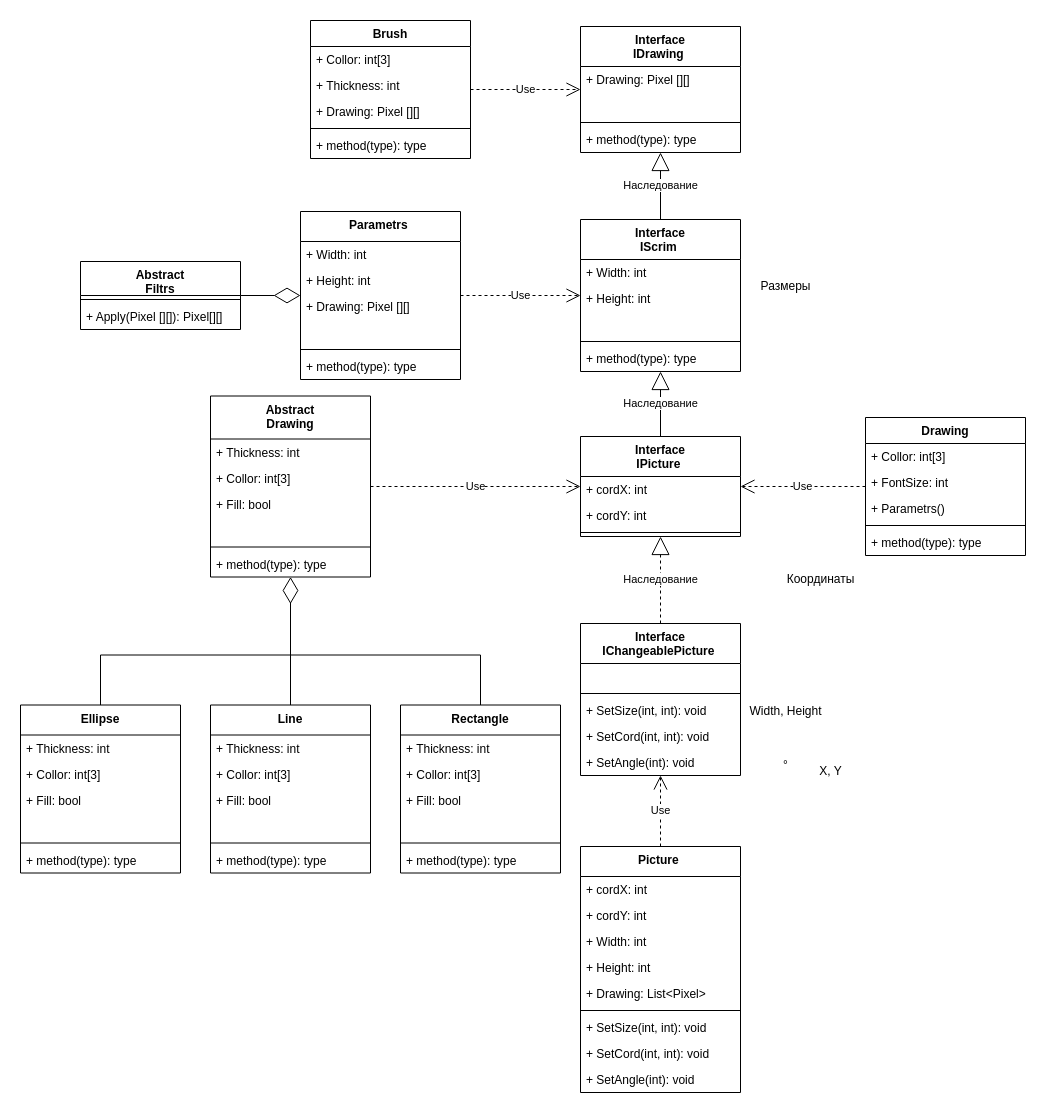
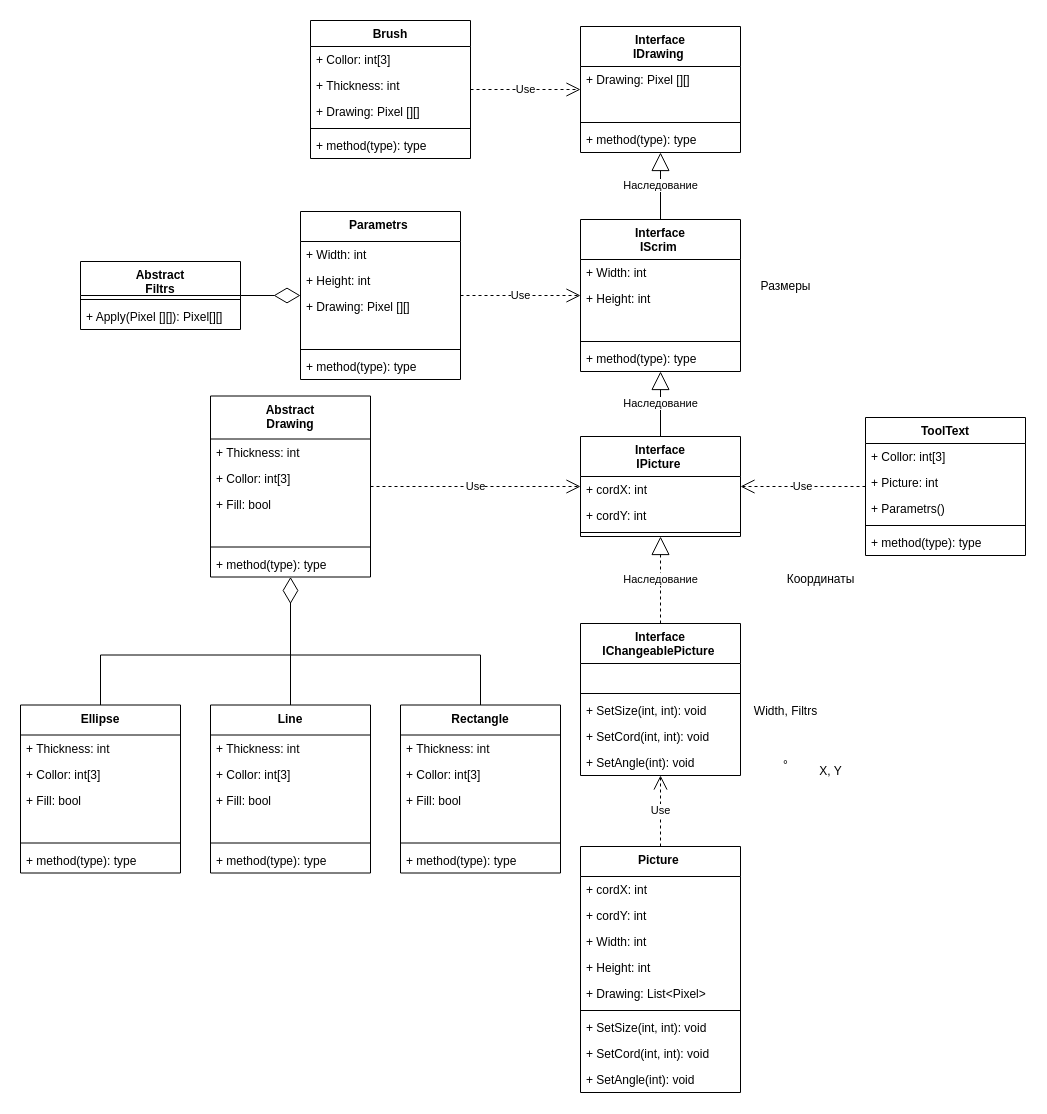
node "Drawing": label "Drawing" -> "ToolText"
node "+ FontSize: int": label "+ FontSize: int" -> "+ Picture: int"
node "Width, Height": label "Width, Height" -> "Width, Filtrs"
